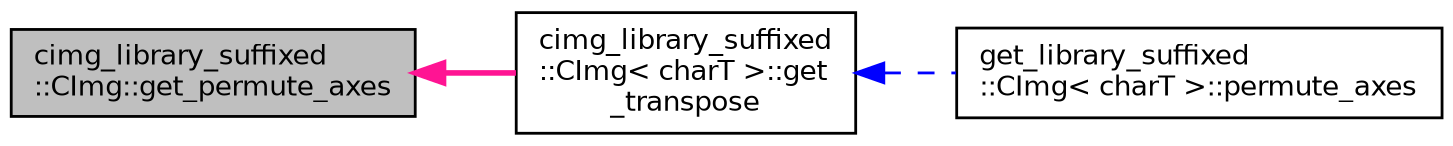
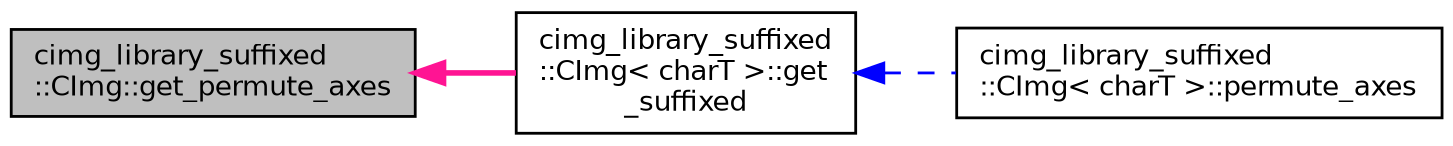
node "cimg_library_suffixed ::CImg< charT >::get _transpose": label "cimg_library_suffixed ::CImg< charT >::get _transpose" -> "cimg_library_suffixed ::CImg< charT >::get _suffixed"
node "get_library_suffixed ::CImg< charT >::permute_axes": label "get_library_suffixed ::CImg< charT >::permute_axes" -> "cimg_library_suffixed ::CImg< charT >::permute_axes"
